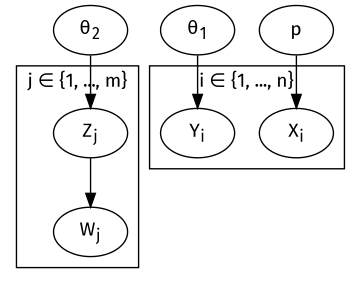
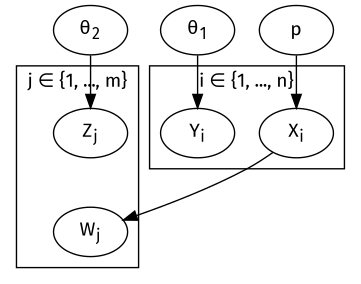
edge "Z" -> "W": now "X" -> "W"
